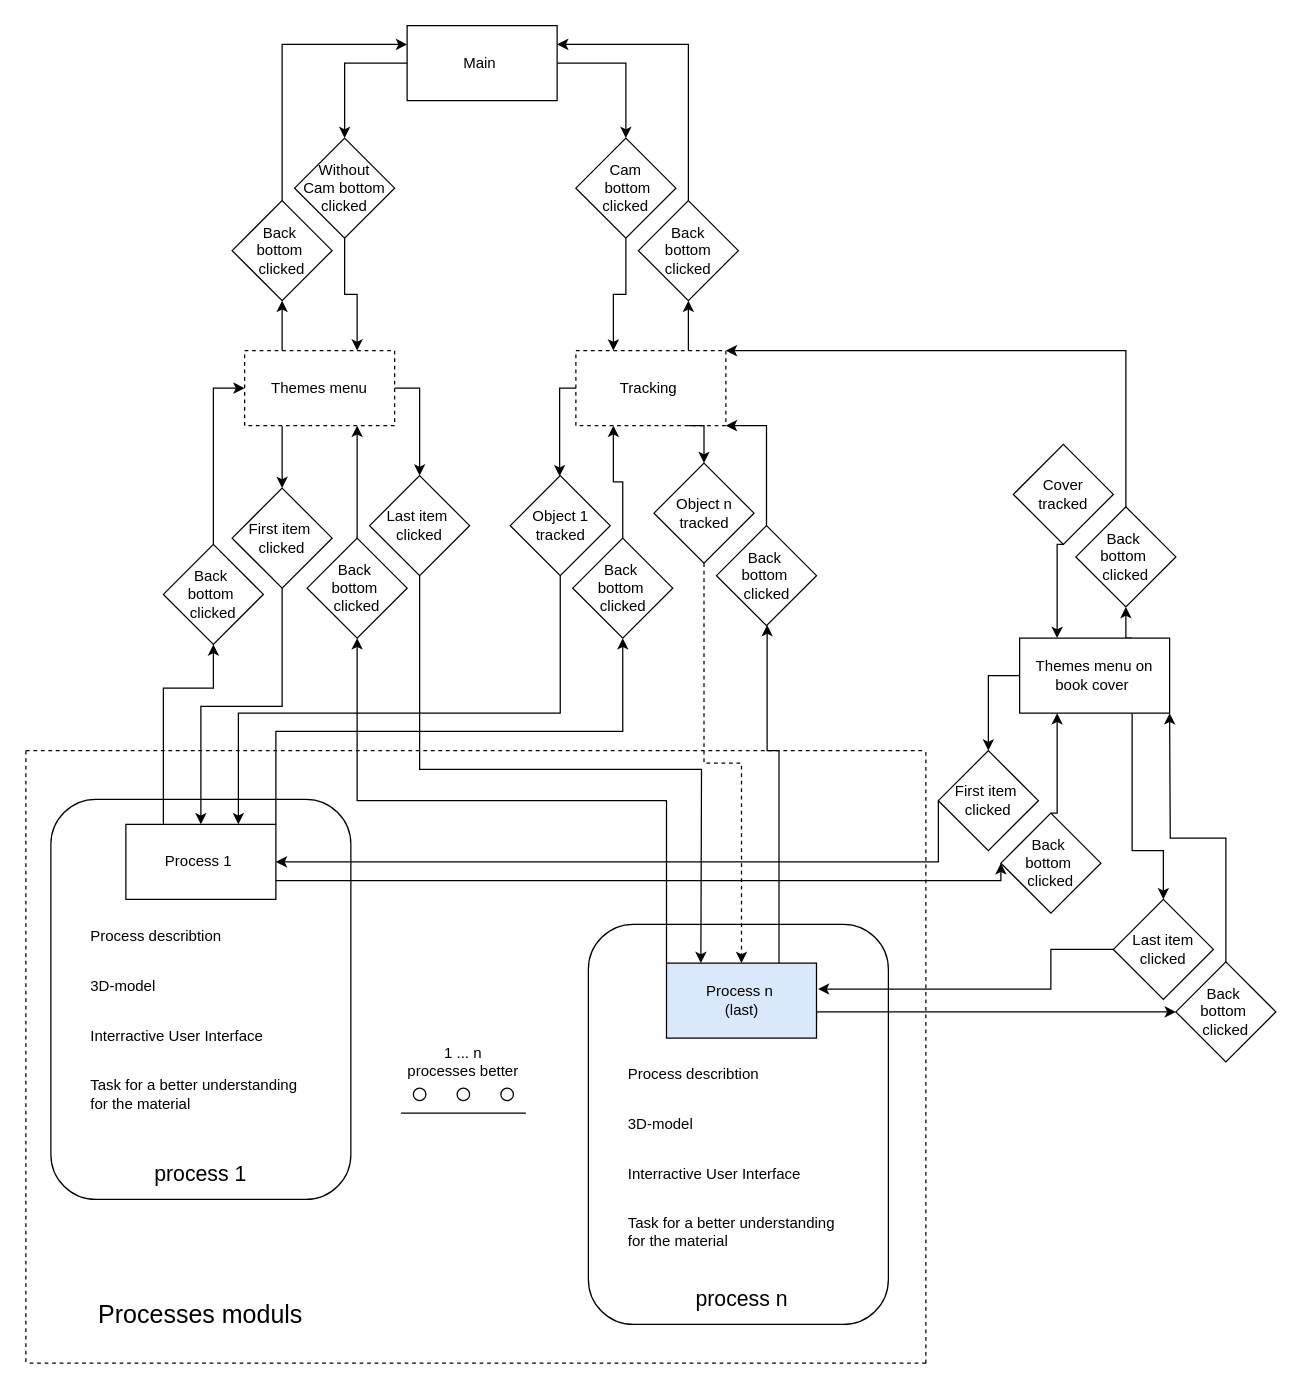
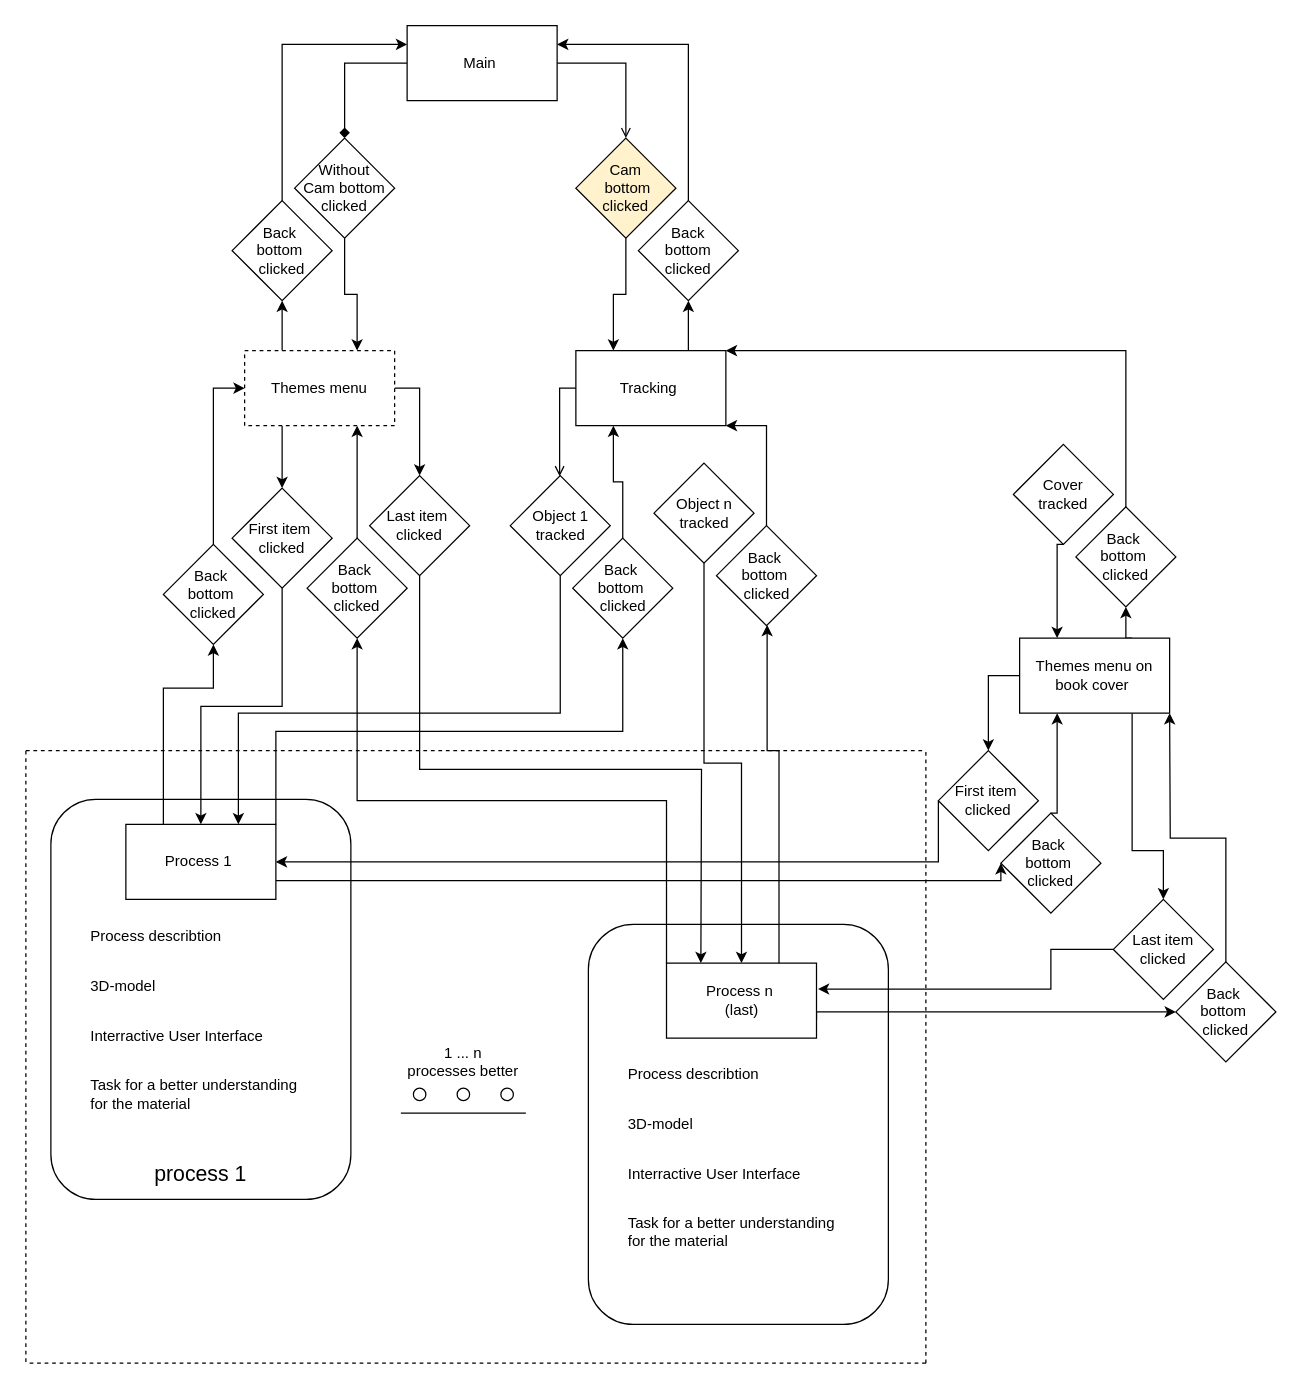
edge "Main" -> "Without Cam bottom clicked": arrowhead classic -> diamond
edge "Main" -> "Cam bottom clicked": arrowhead classic -> open
node "Cam bottom clicked": fillcolor #ffffff -> #fff2cc
node "Tracking": style dashed -> solid
edge "Tracking" -> "Object n tracked": removed
edge "Tracking" -> "Object 1 tracked": arrowhead classic -> open
edge "Object n tracked" -> "Process n (last)": style dashed -> solid
node "Process n (last)": fillcolor #dae8fc -> #ffffff
node "process n": removed
node "Processes moduls": removed
